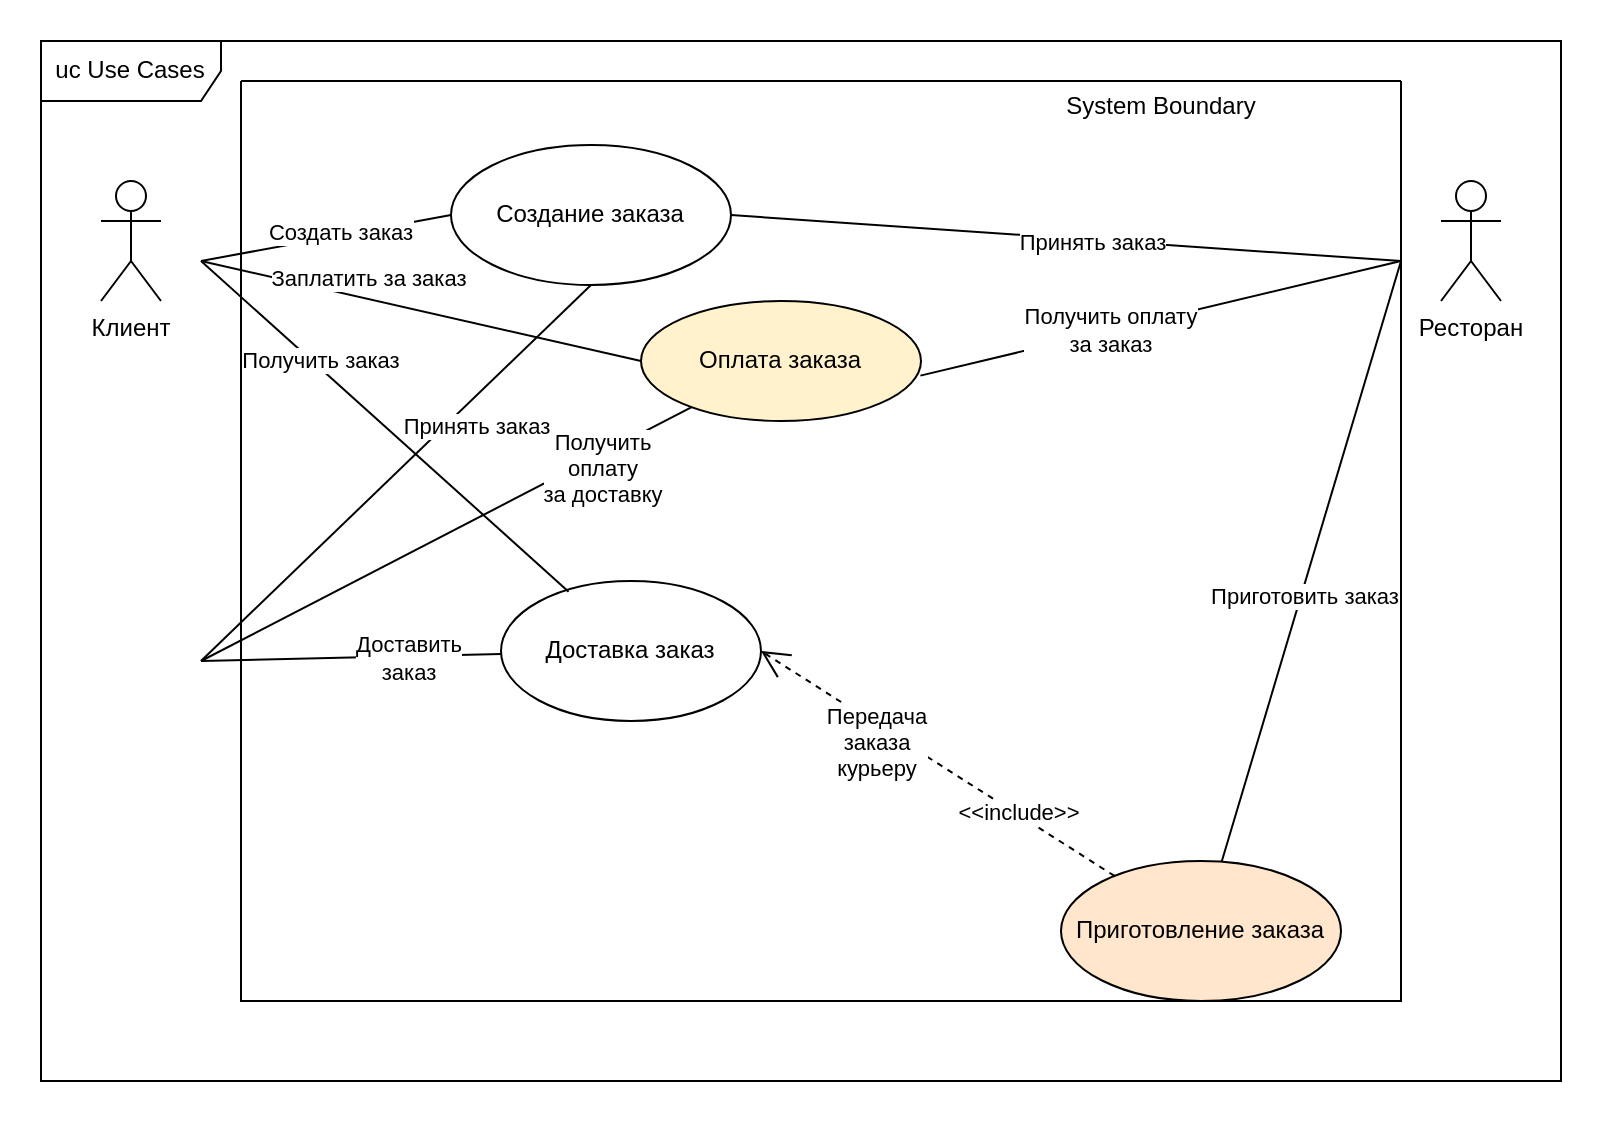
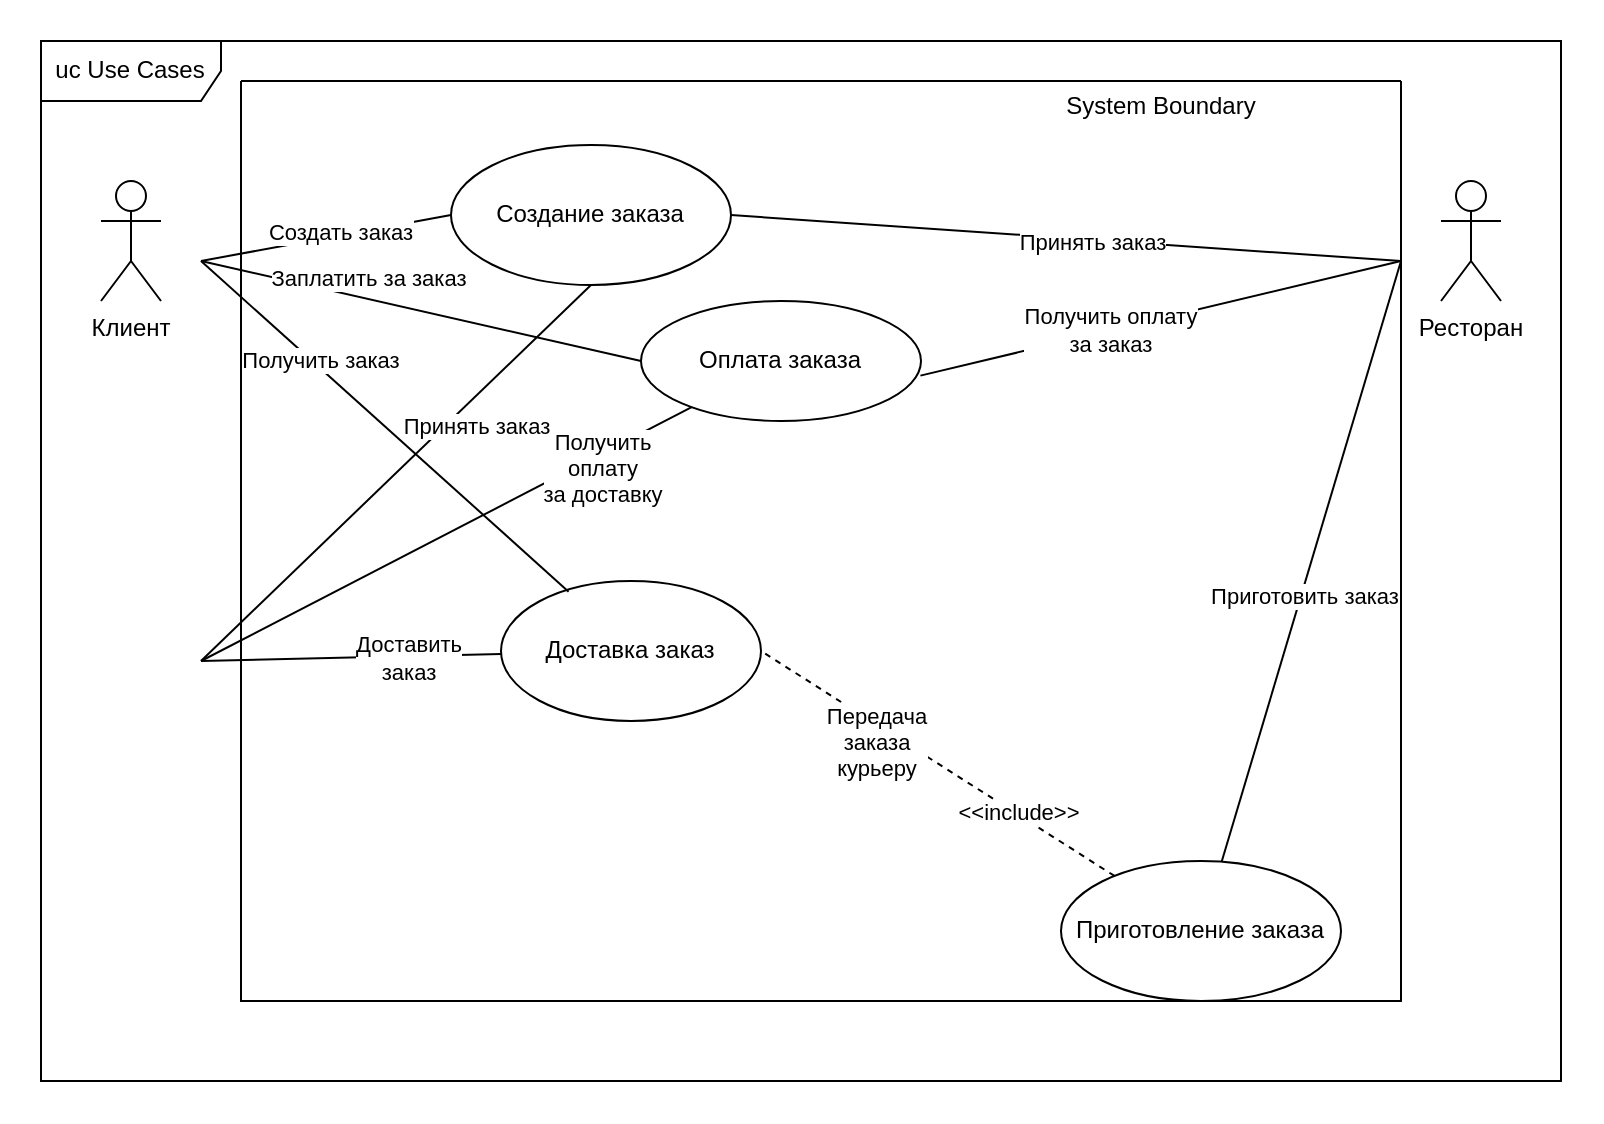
node "Оплата заказа": fillcolor #fff2cc -> #ffffff
edge "Приготовление заказа" -> "Доставка заказ": arrowhead open -> none
node "Приготовление заказа": fillcolor #ffe6cc -> #ffffff
